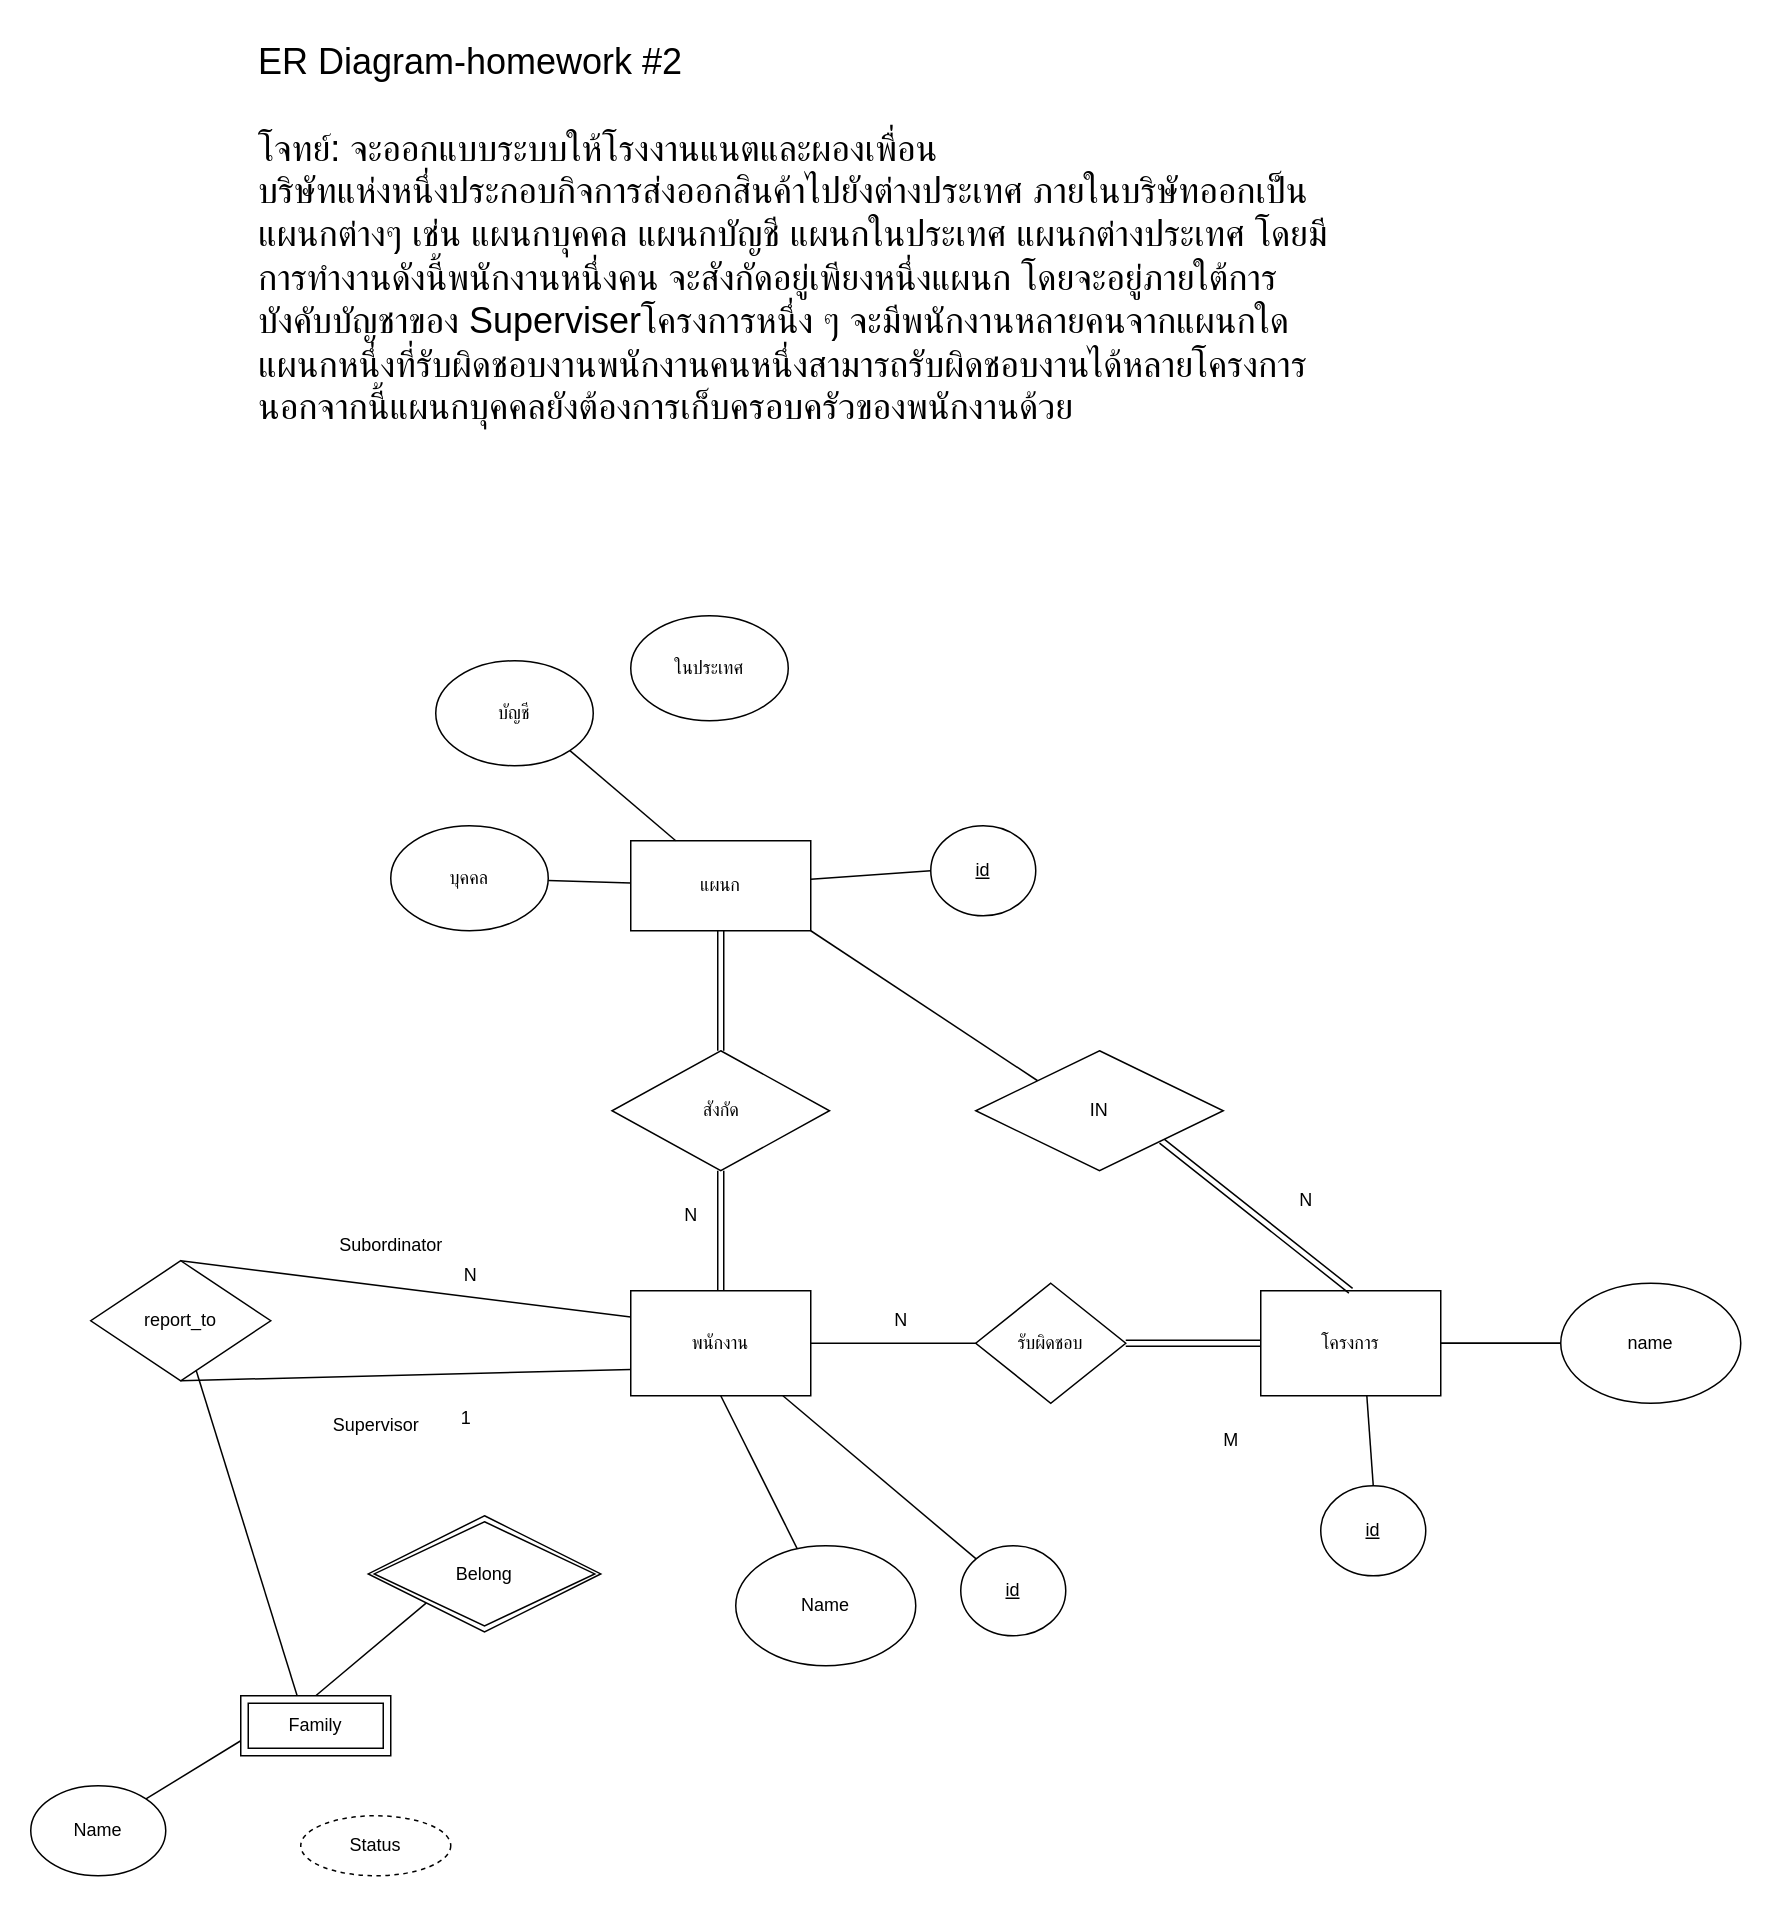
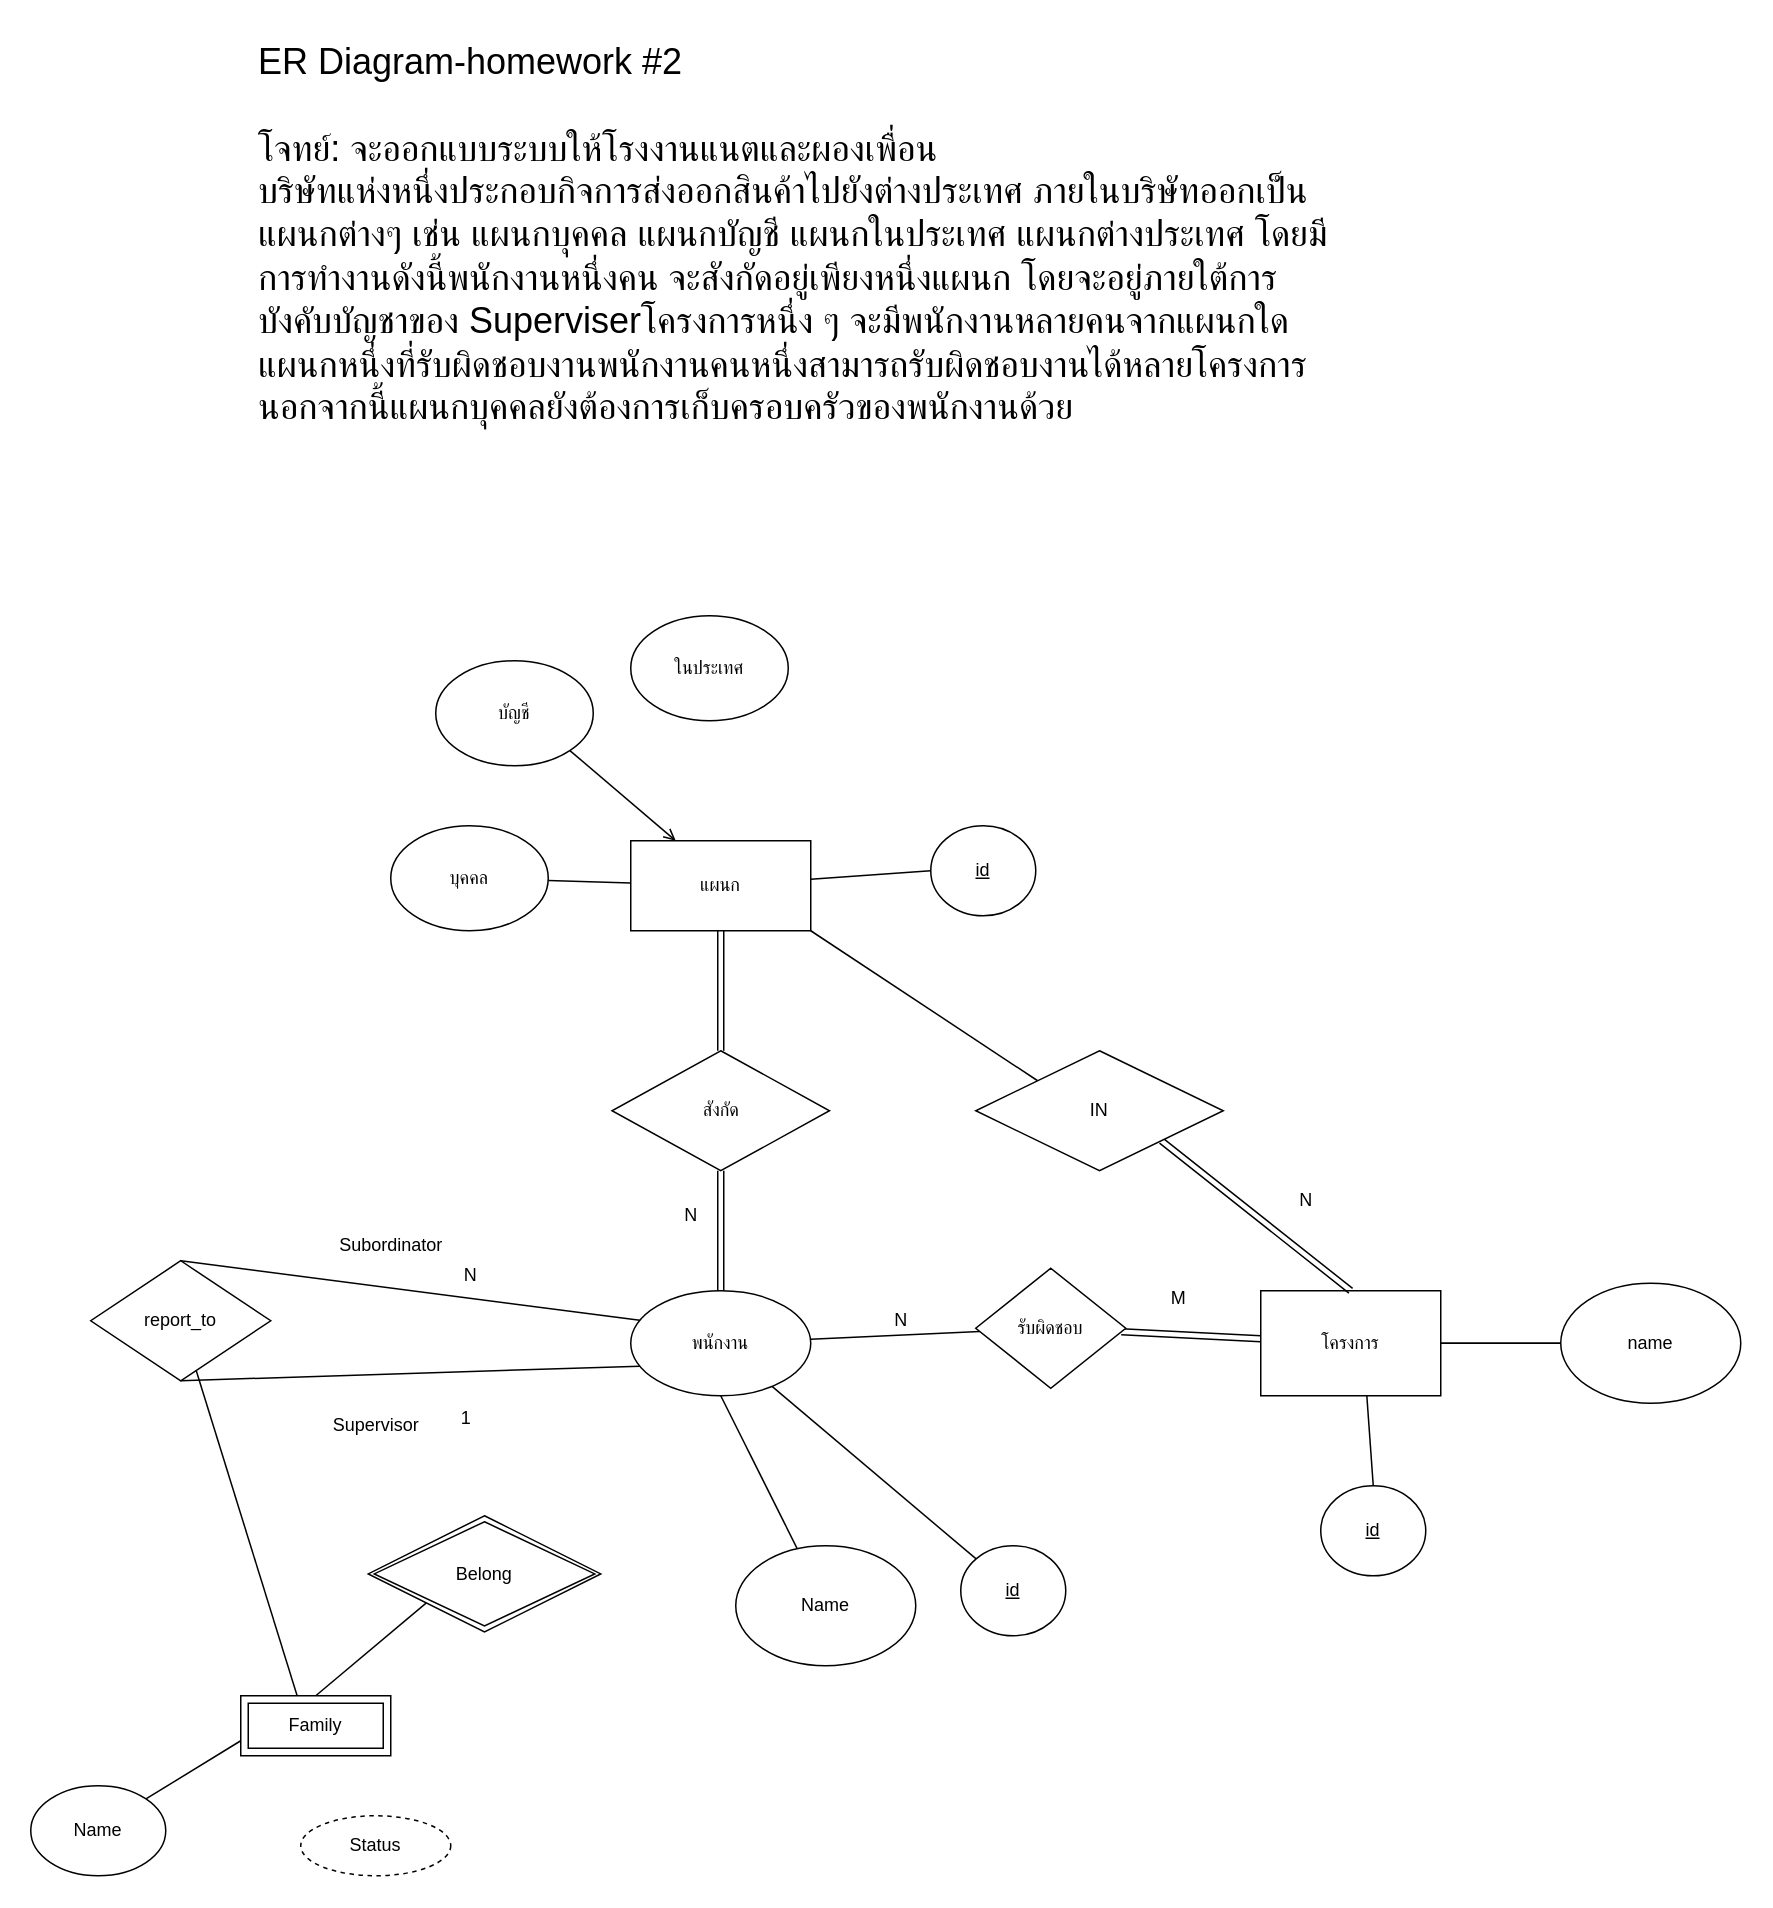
edge "บัญชี" -- "แผนก": arrowhead none -> open
node "พนักงาน": shape rectangle -> ellipse
node "รับผิดชอบ": moved (1051, 1343) -> (1051, 1328)
node "M": moved (1231, 1441) -> (1178, 1298)
